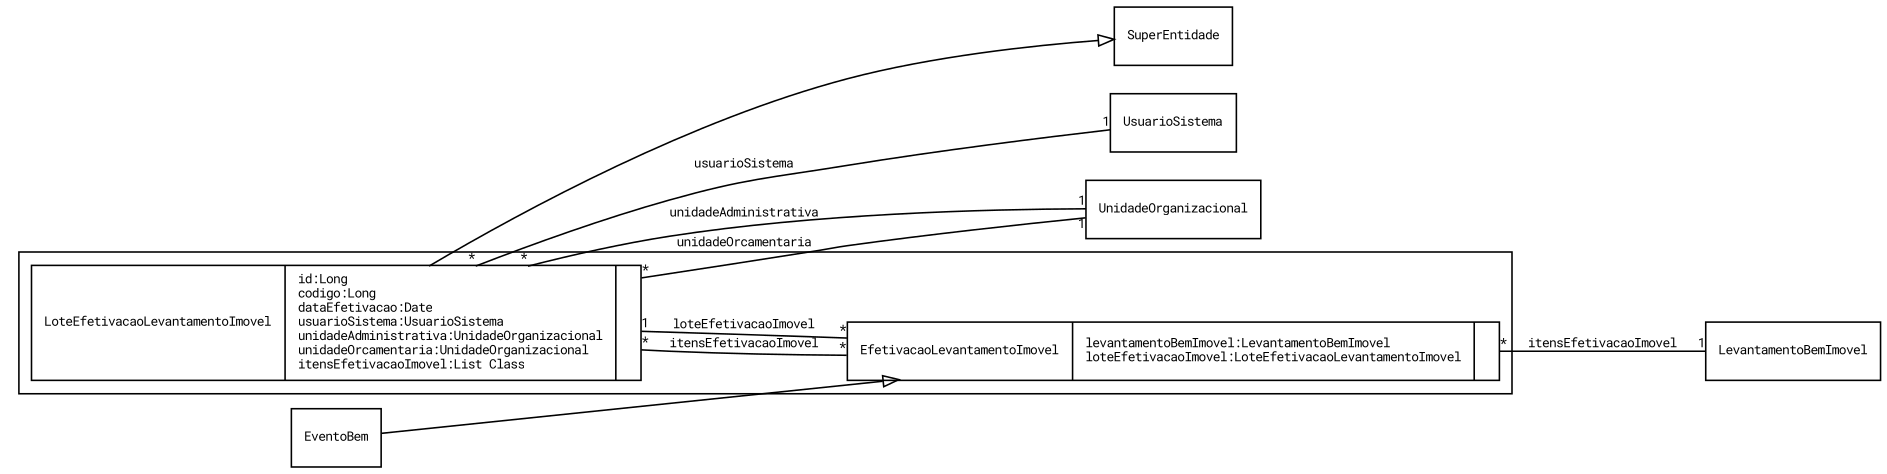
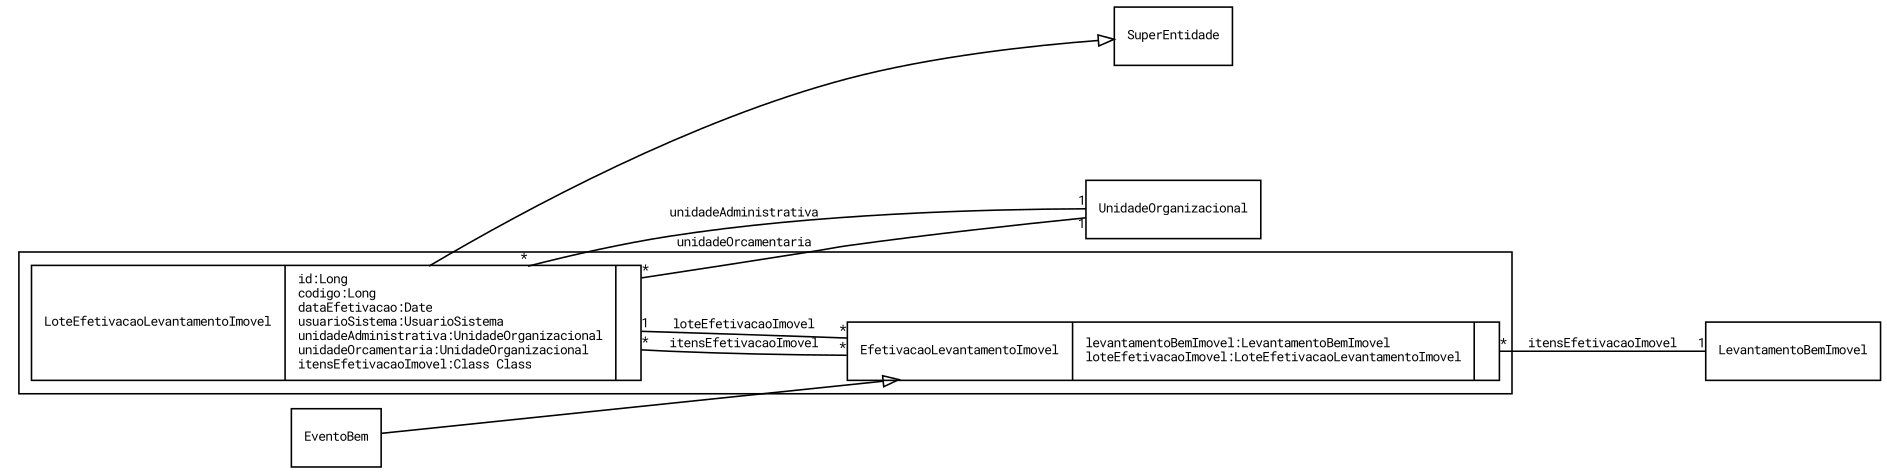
node "UsuarioSistema": removed
node "LoteEfetivacaoLevantamentoImovel": text "itensEfetivacaoImovel:List Class" -> "itensEfetivacaoImovel:Class Class"
